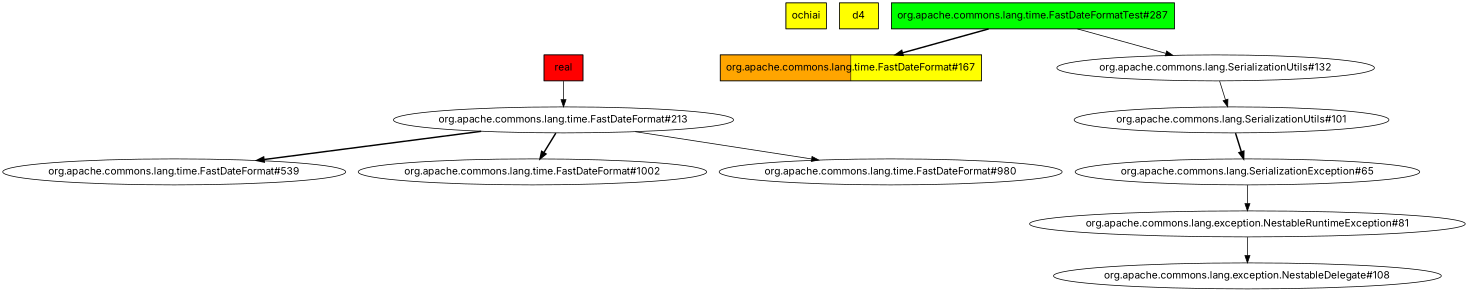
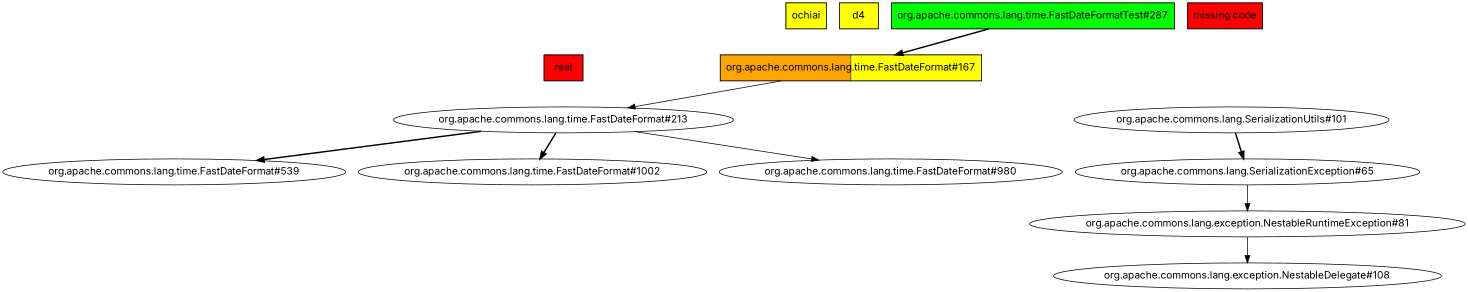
node "missing code": added
node "org.apache.commons.lang.SerializationUtils#132": removed
edge "real" -> "org.apache.commons.lang.time.FastDateFormat#213": now "org.apache.commons.lang.time.FastDateFormat#167" -> "org.apache.commons.lang.time.FastDateFormat#213"
